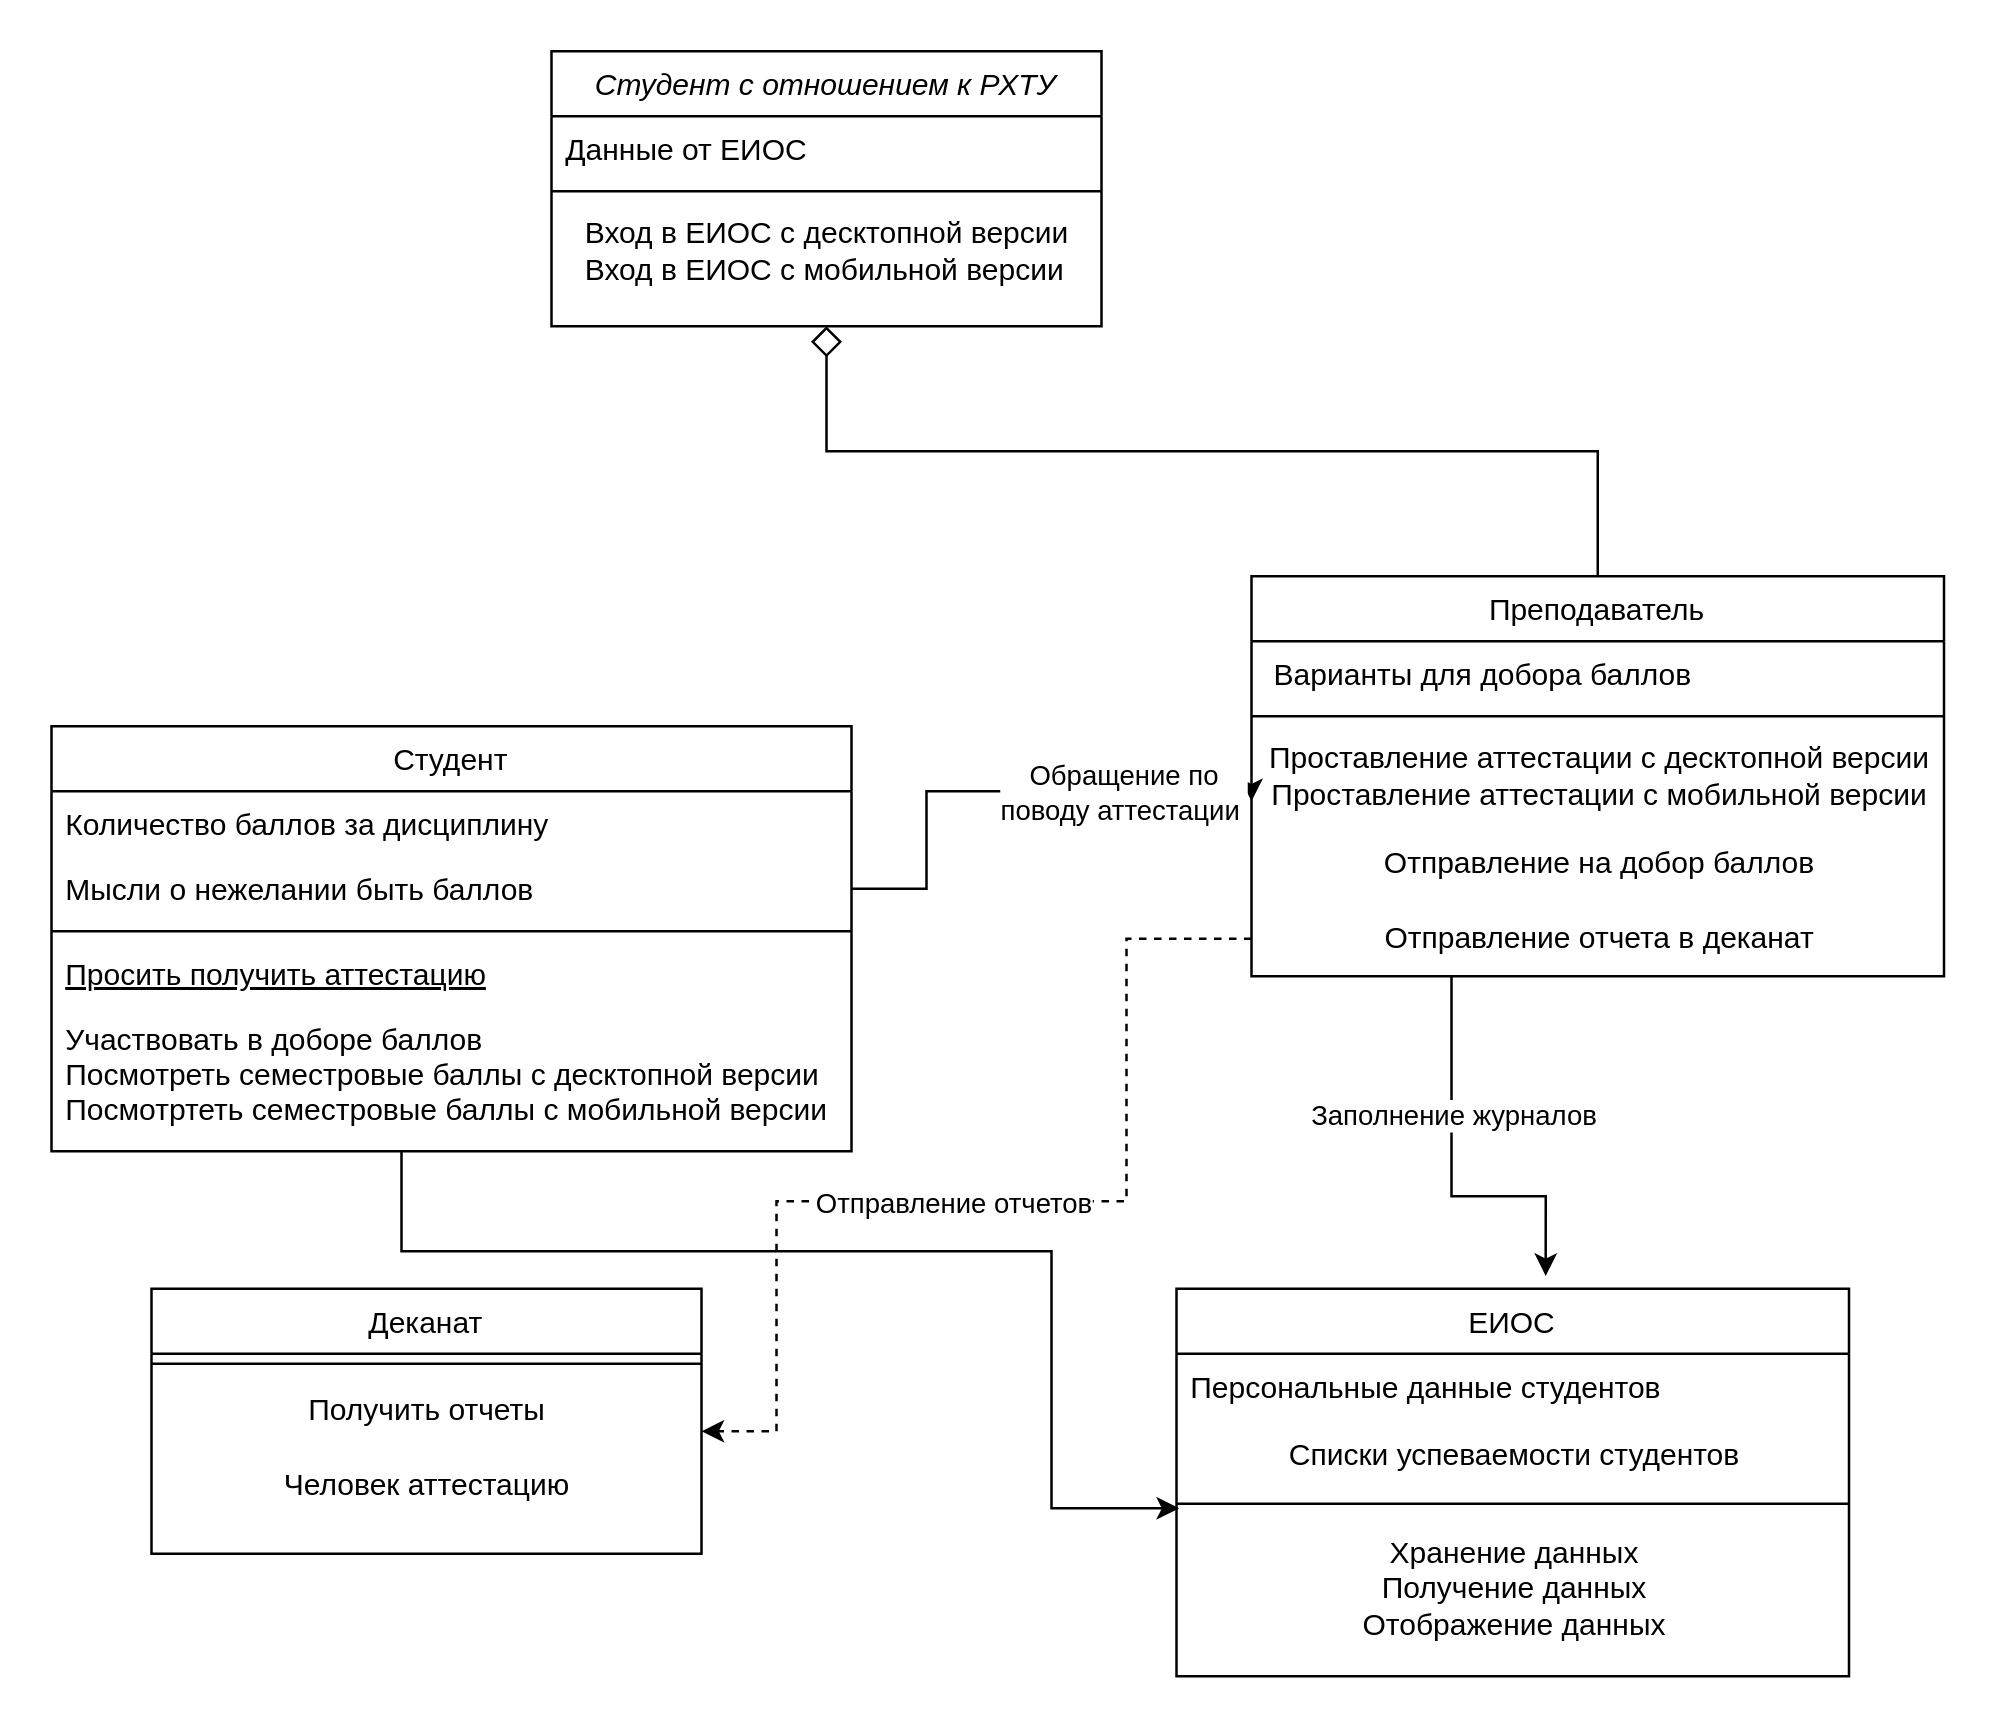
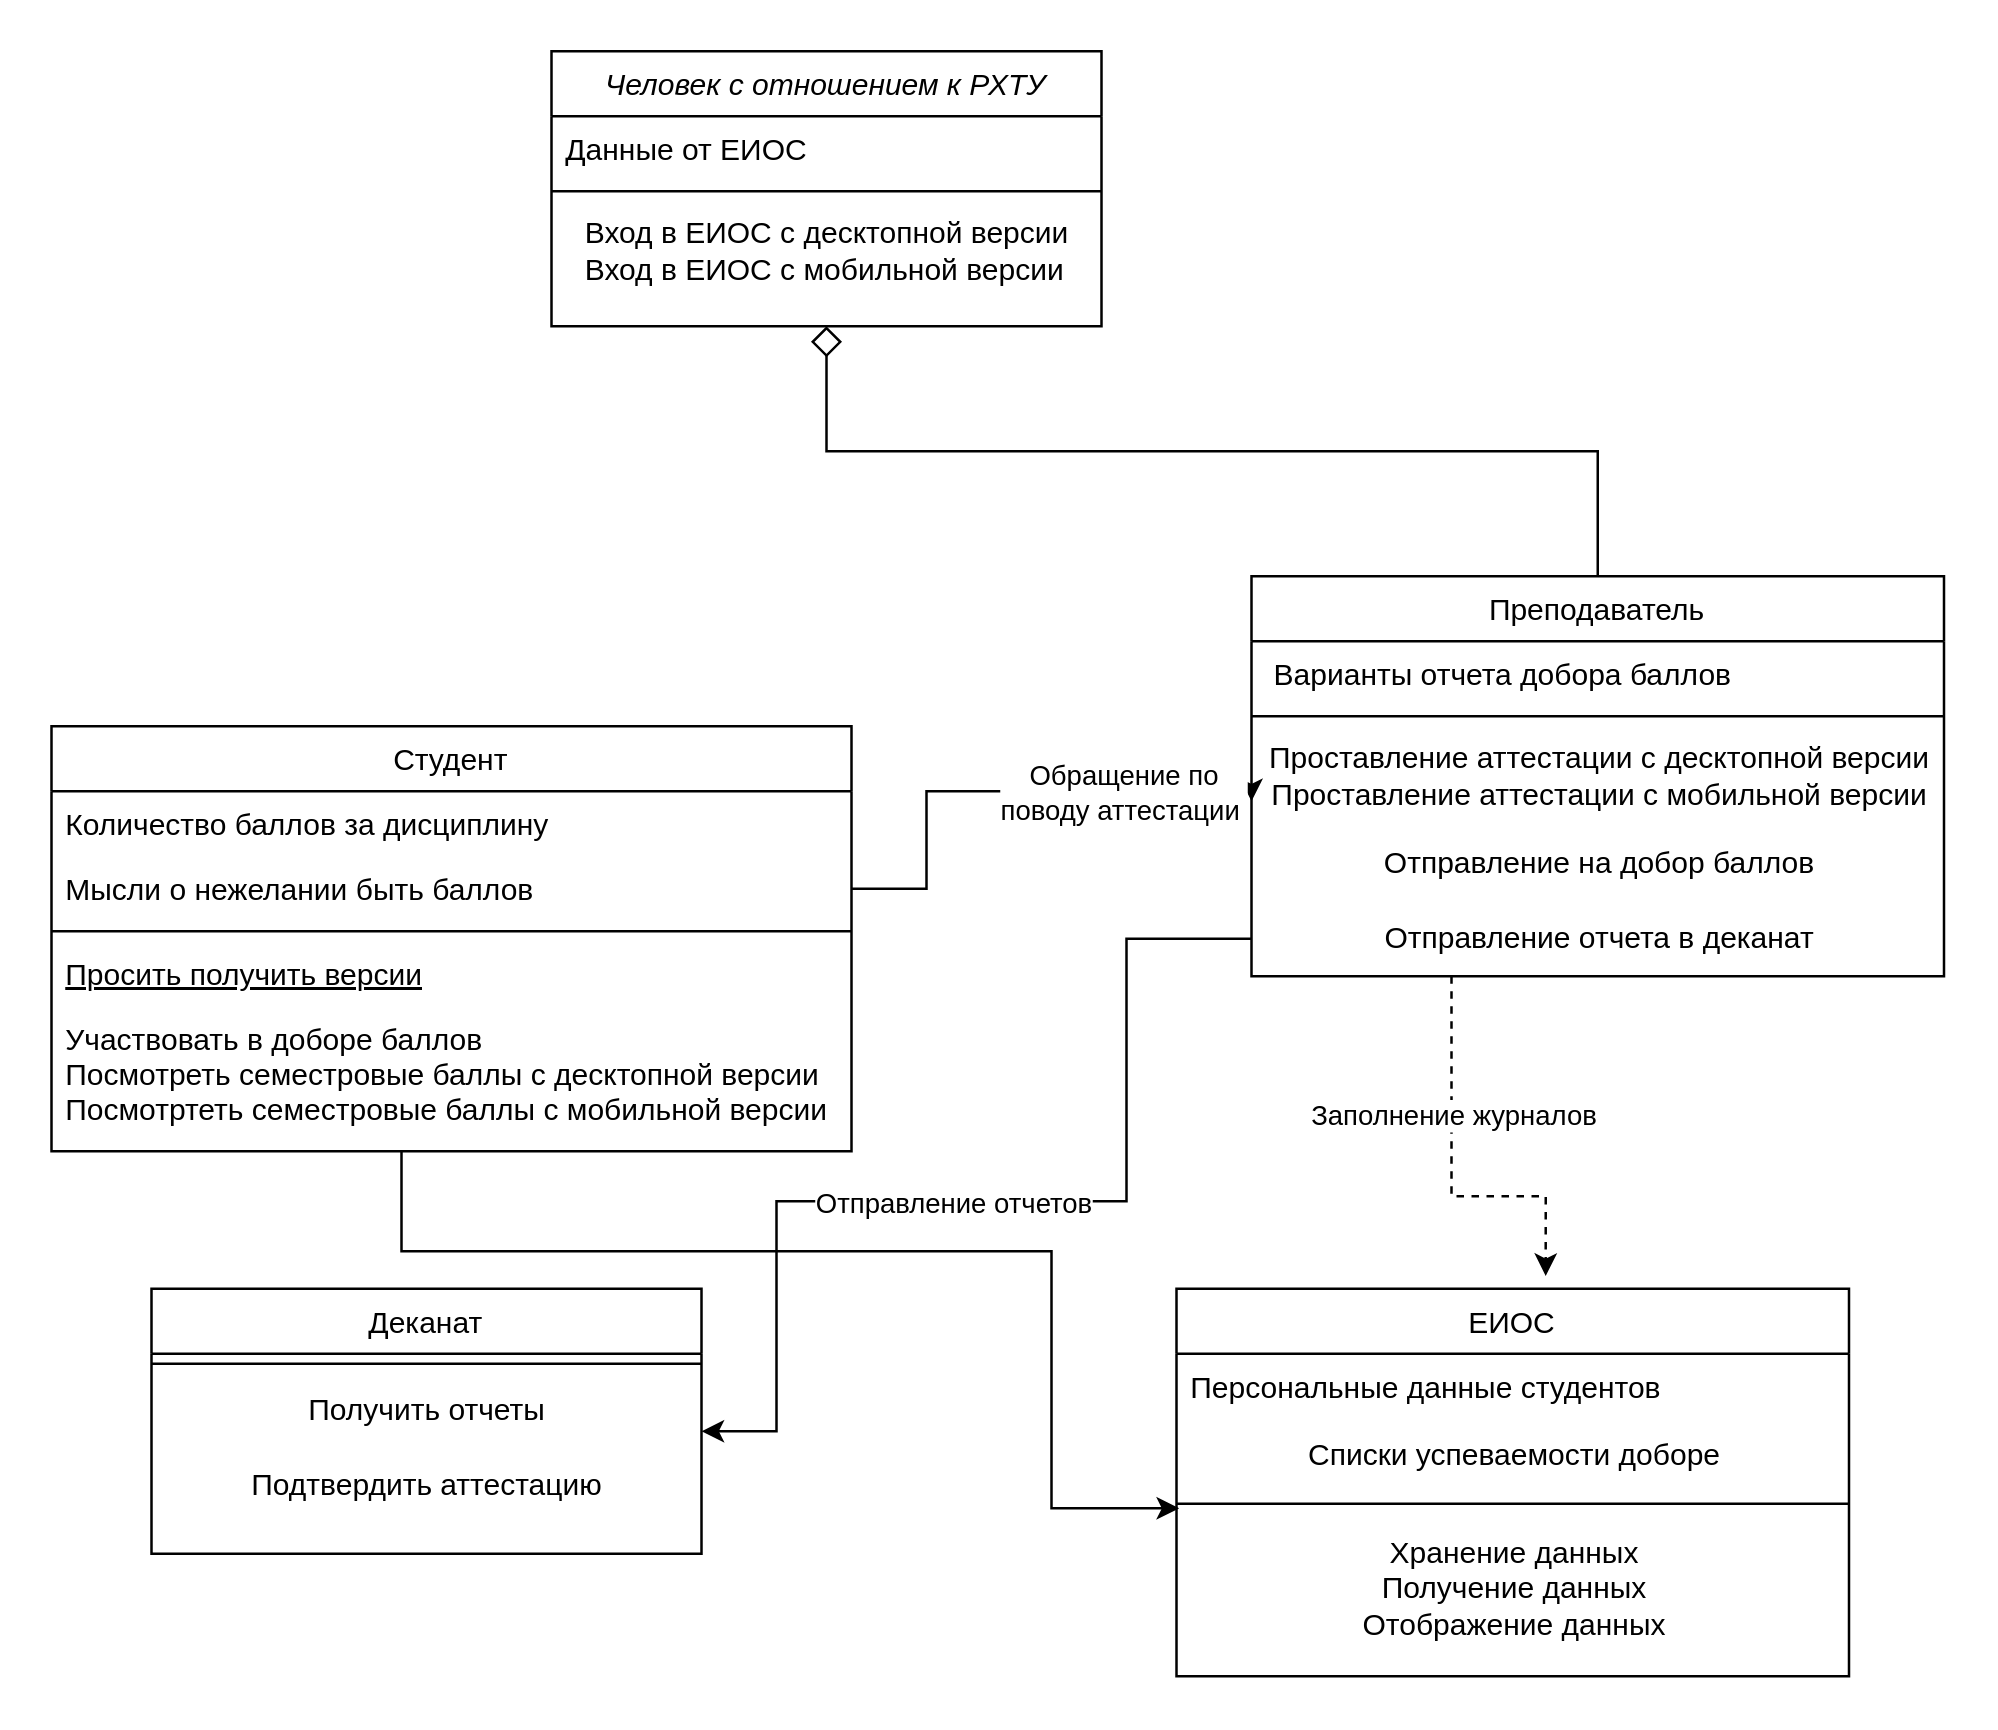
node "Студент с отношением к РХТУ": label "Студент с отношением к РХТУ" -> "Человек с отношением к РХТУ"
node "Варианты для добора баллов": label "Варианты для добора баллов" -> "Варианты отчета добора баллов"
node "Просить получить аттестацию": label "Просить получить аттестацию" -> "Просить получить версии"
edge "Отправление отчета в деканат" -> "Получить отчеты": style dashed -> solid
edge "Преподаватель" -> "ЕИОС": style solid -> dashed
node "Списки успеваемости студентов": label "Списки успеваемости студентов" -> "Списки успеваемости доборе"
node "Человек аттестацию": label "Человек аттестацию" -> "Подтвердить аттестацию"
